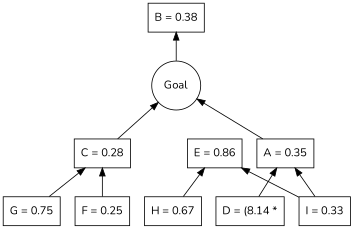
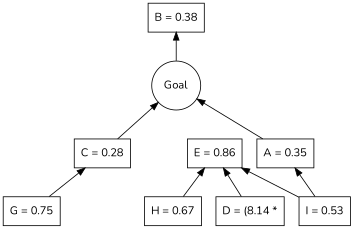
edge "D = (8.14 *" -> "A = 0.35": now "D = (8.14 *" -> "E = 0.86"
node "F = 0.25": removed
node "I = 0.33": label "I = 0.33" -> "I = 0.53"
